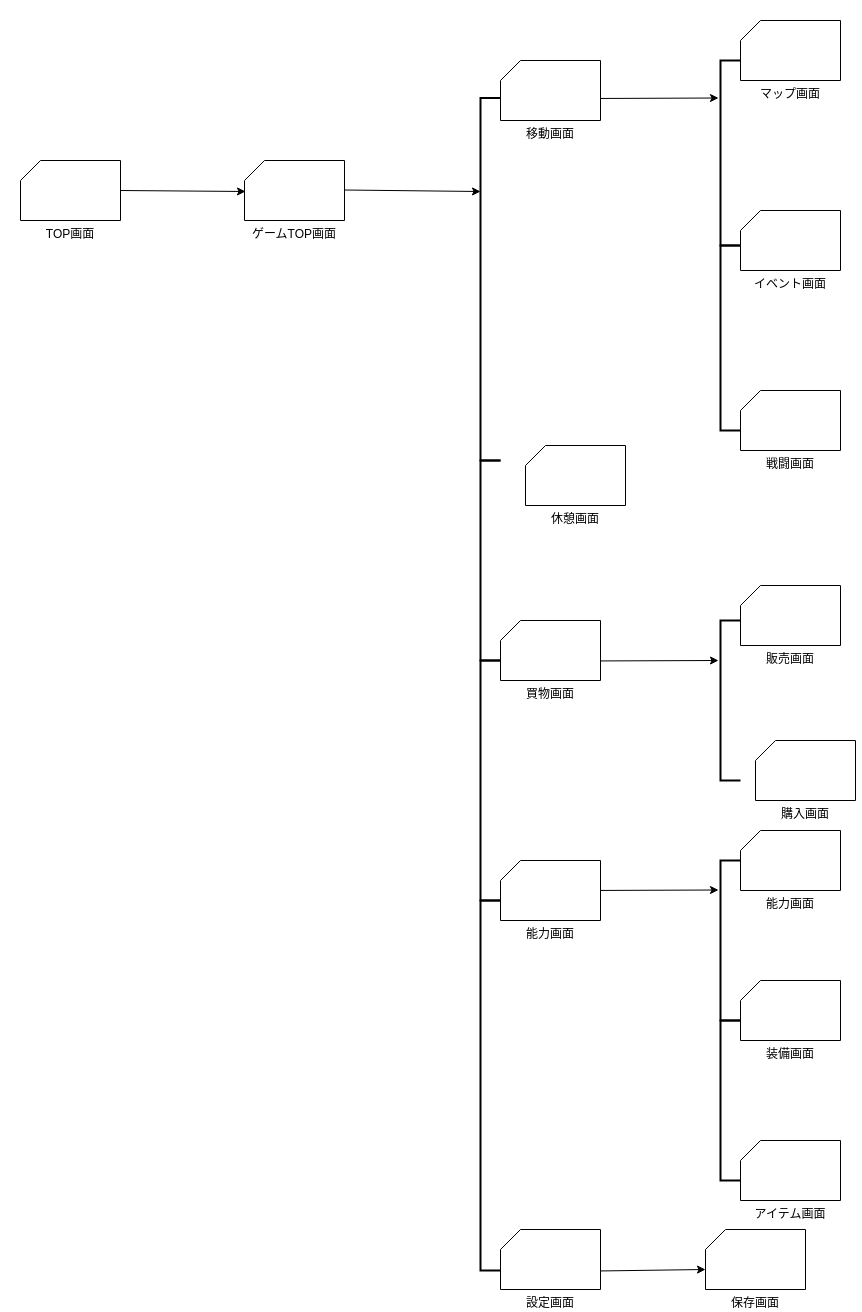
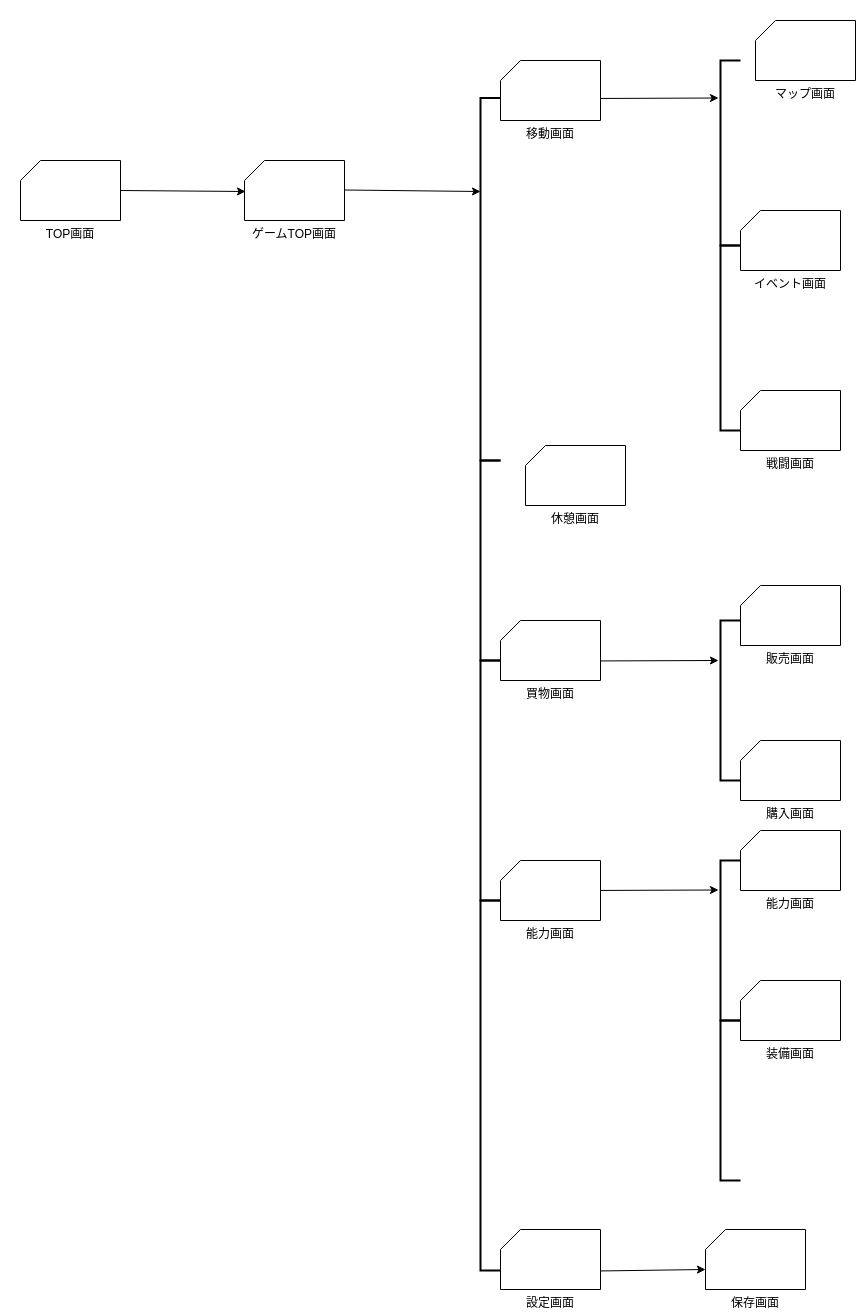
node "マップ画面": moved (791, 51) -> (806, 51)
node "購入画面": moved (806, 771) -> (791, 771)
node "アイテム画面": removed
